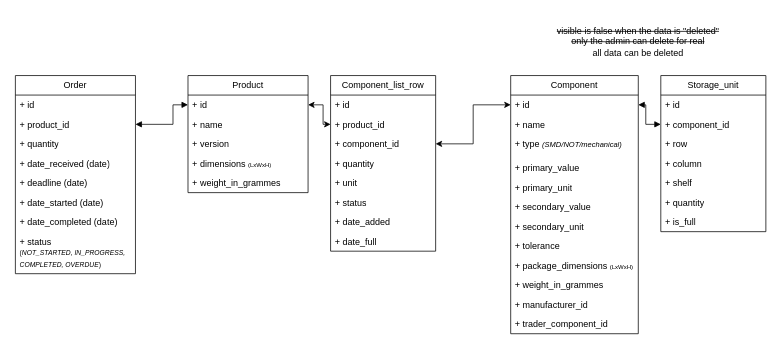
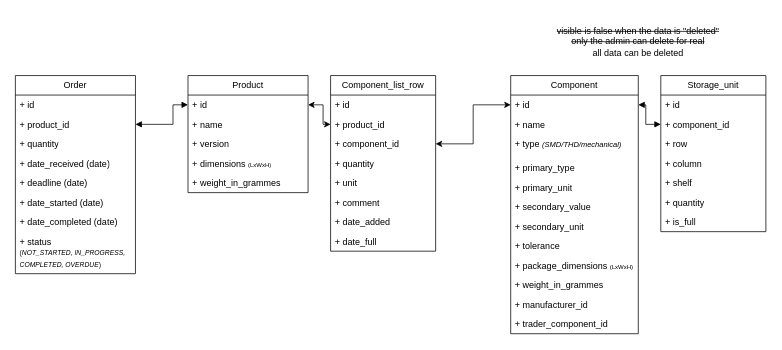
node "+ type (SMD/NOT/mechanical)": label "+ type (SMD/NOT/mechanical)" -> "+ type (SMD/THD/mechanical)"
node "+ primary_value": label "+ primary_value" -> "+ primary_type"
node "+ status": label "+ status" -> "+ comment"
